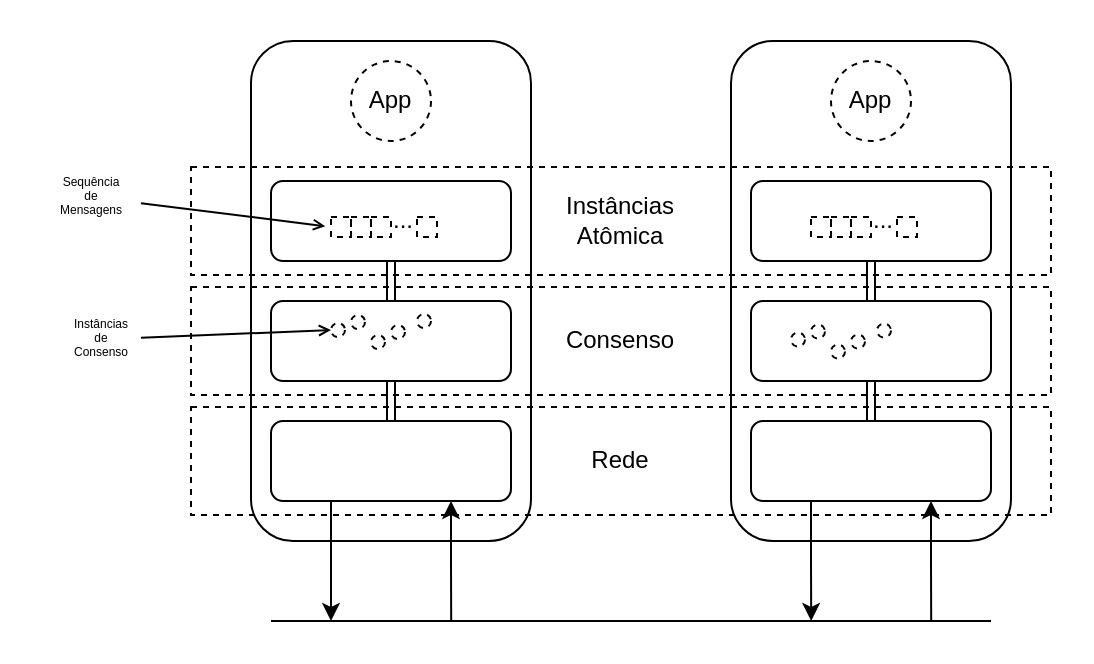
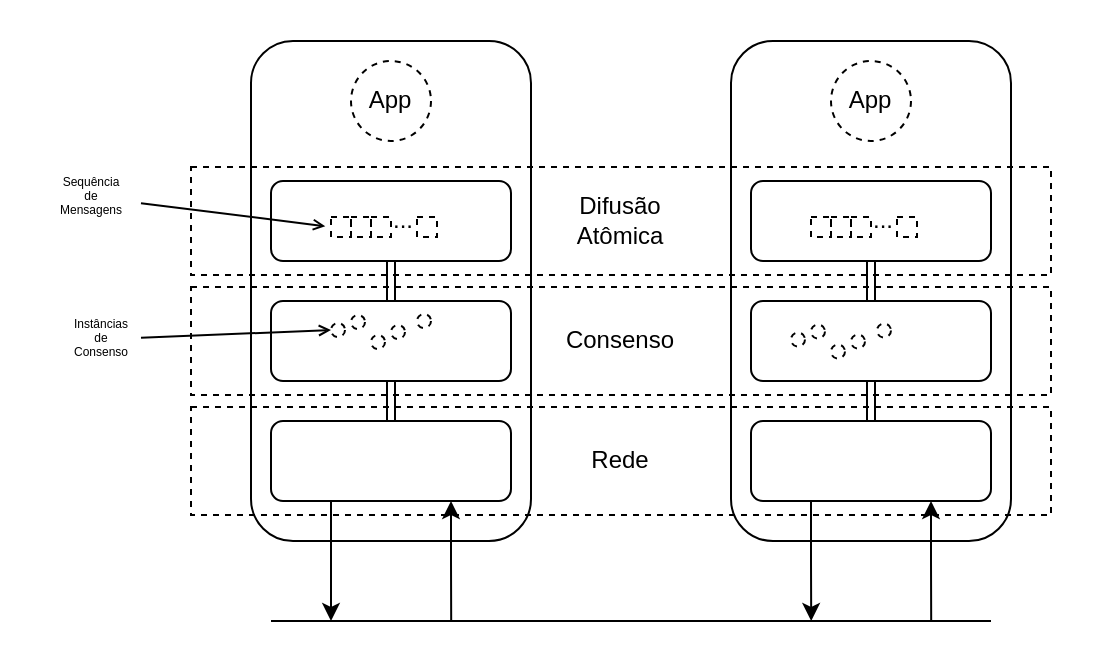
node "Instâncias Atômica": label "Instâncias Atômica" -> "Difusão Atômica"
